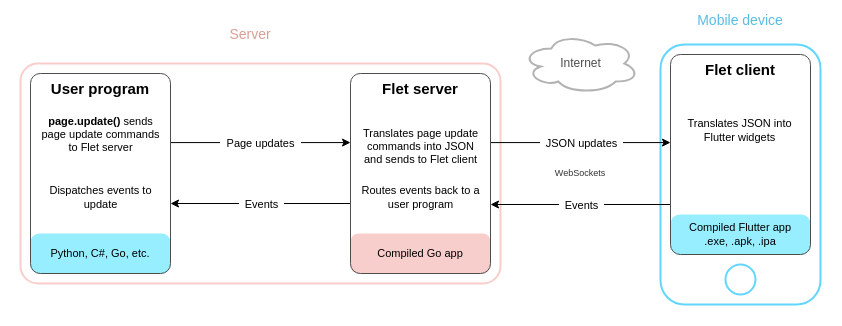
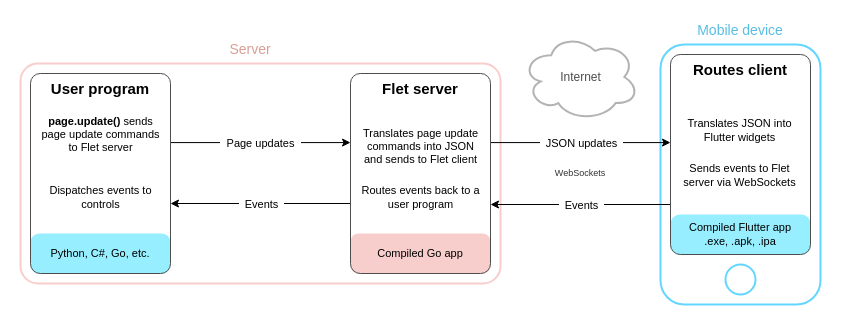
node "Mobile device": moved (741, 21) -> (741, 31)
node "Server": moved (251, 35) -> (251, 50)
node "Internet": size 117x60 -> 117x87
node "Flet client": label "Flet client" -> "Routes client"
node "Sends events to Flet server via WebSockets": added
node "Dispatches events to update": label "Dispatches events to update" -> "Dispatches events to controls"
